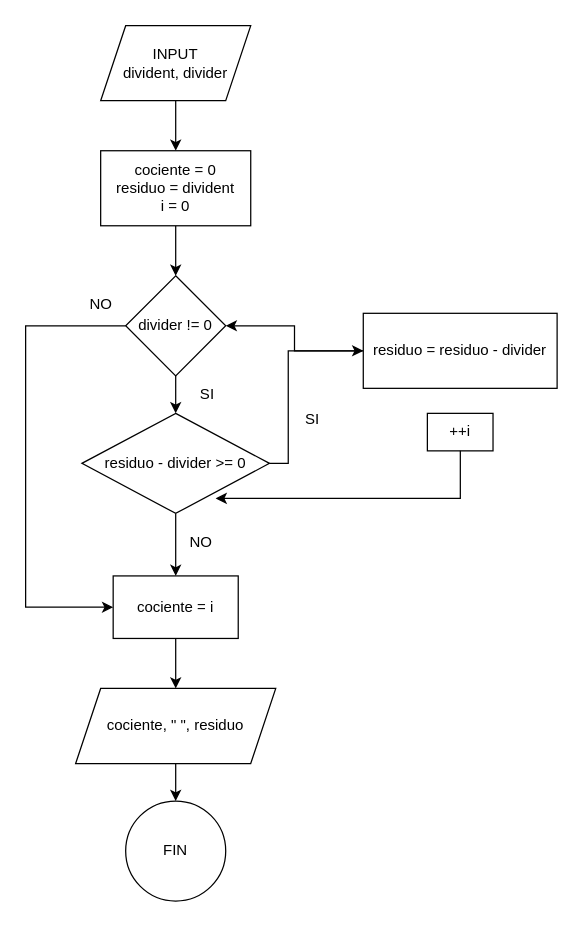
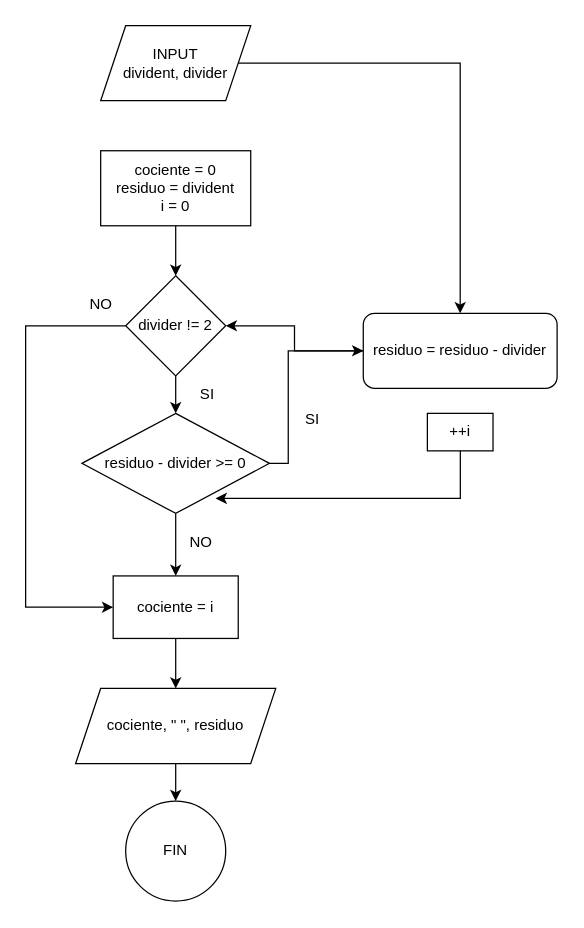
edge "INPUT divident, divider" -> "cociente = 0 residuo = divident i = 0": now "INPUT divident, divider" -> "residuo = residuo - divider"
node "divider != 0": label "divider != 0" -> "divider != 2"
node "residuo = residuo - divider": shape rectangle -> rounded rectangle
